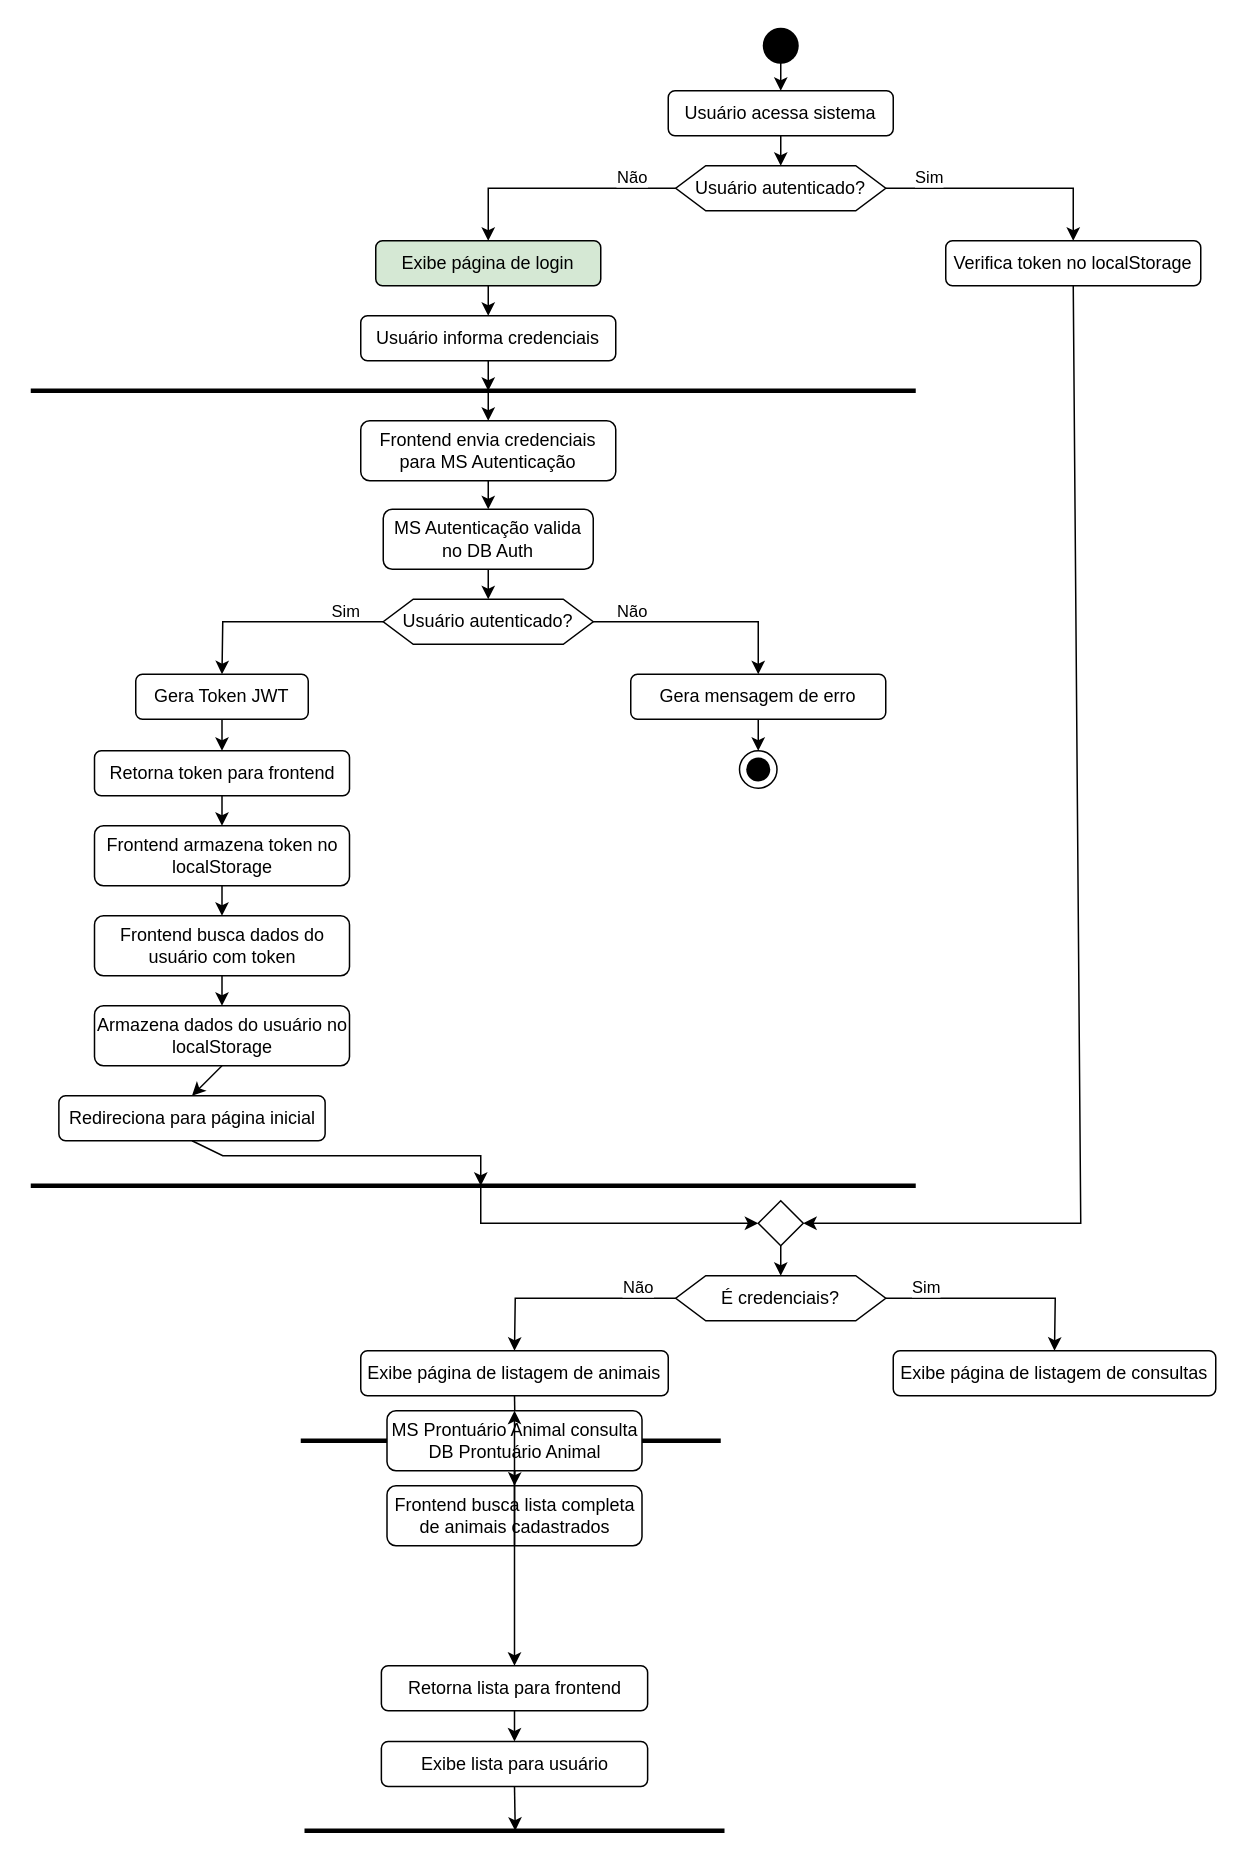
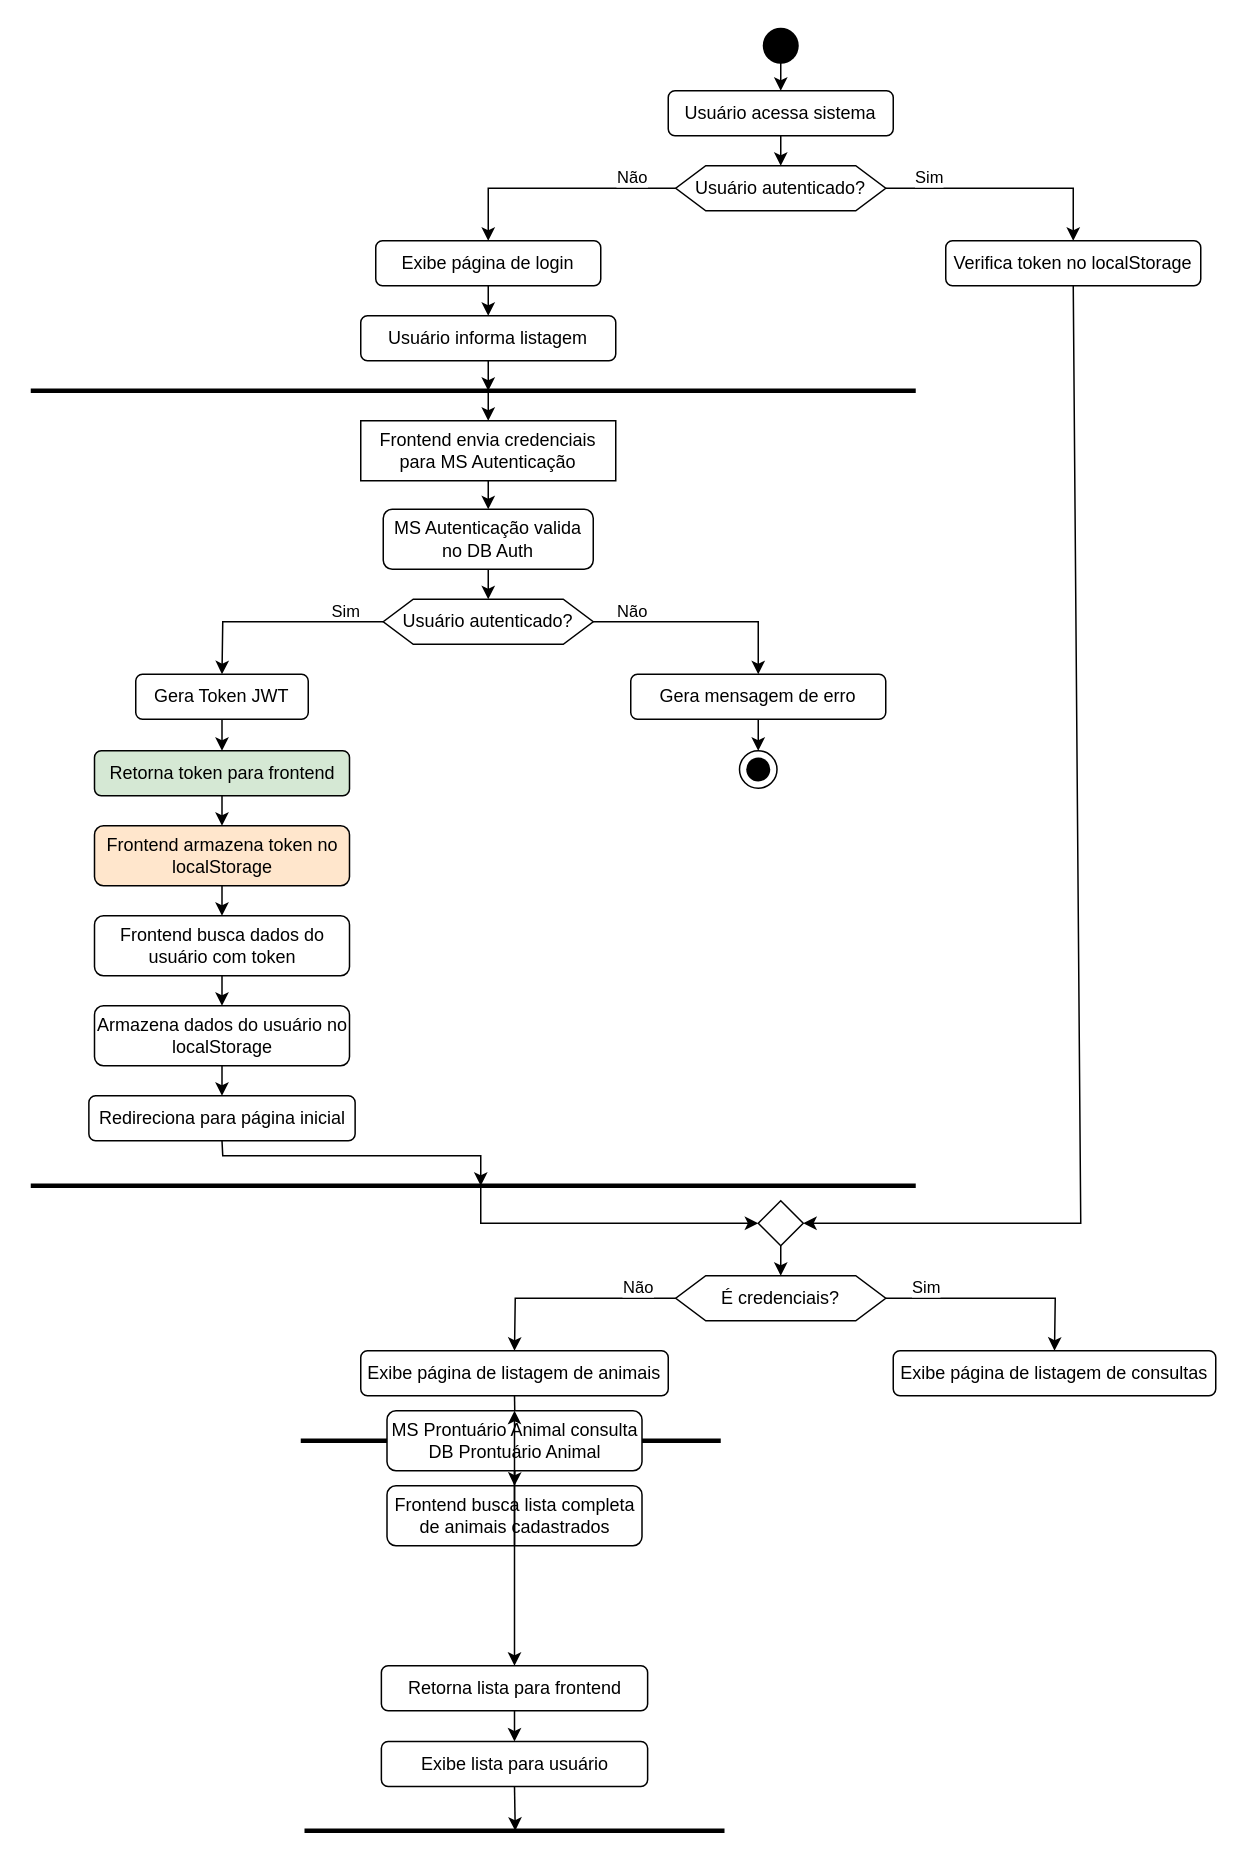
node "Exibe página de login": fillcolor #d5e8d4 -> #ffffff
node "Usuário informa credenciais": label "Usuário informa credenciais" -> "Usuário informa listagem"
node "Frontend envia credenciais para MS Autenticação": shape rounded rectangle -> rectangle
node "Retorna token para frontend": fillcolor #ffffff -> #d5e8d4
node "Frontend armazena token no localStorage": fillcolor #ffffff -> #ffe6cc
node "Redireciona para página inicial": moved (192, 1118) -> (222, 1118)
